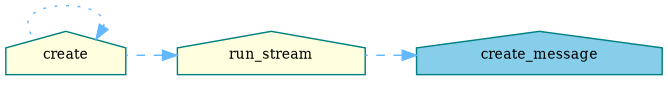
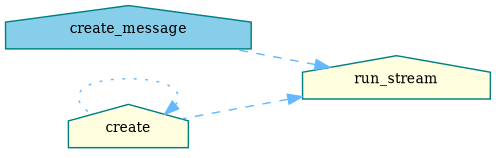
edge "run_stream" -> "create_message": reversed
